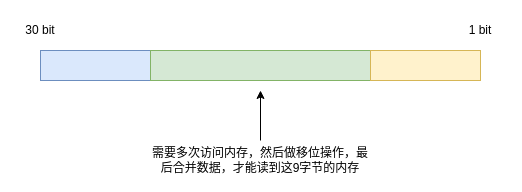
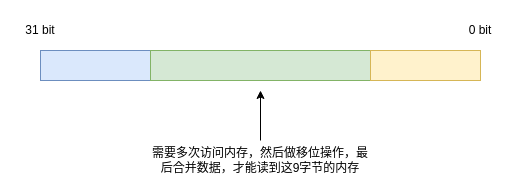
node "30 bit": label "30 bit" -> "31 bit"
node "1 bit": label "1 bit" -> "0 bit"
